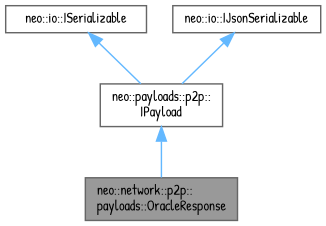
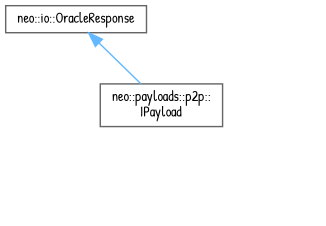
node "neo::io::ISerializable": label "neo::io::ISerializable" -> "neo::io::OracleResponse"
node "neo::io::IJsonSerializable": removed
node "neo::network::p2p:: payloads::OracleResponse": removed
